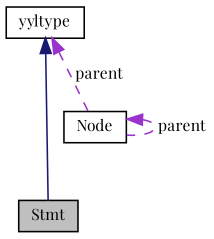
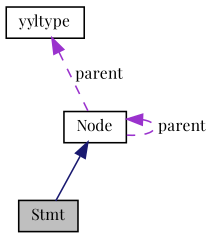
edge "Stmt" -> "yyltype": now "Stmt" -> "Node"
